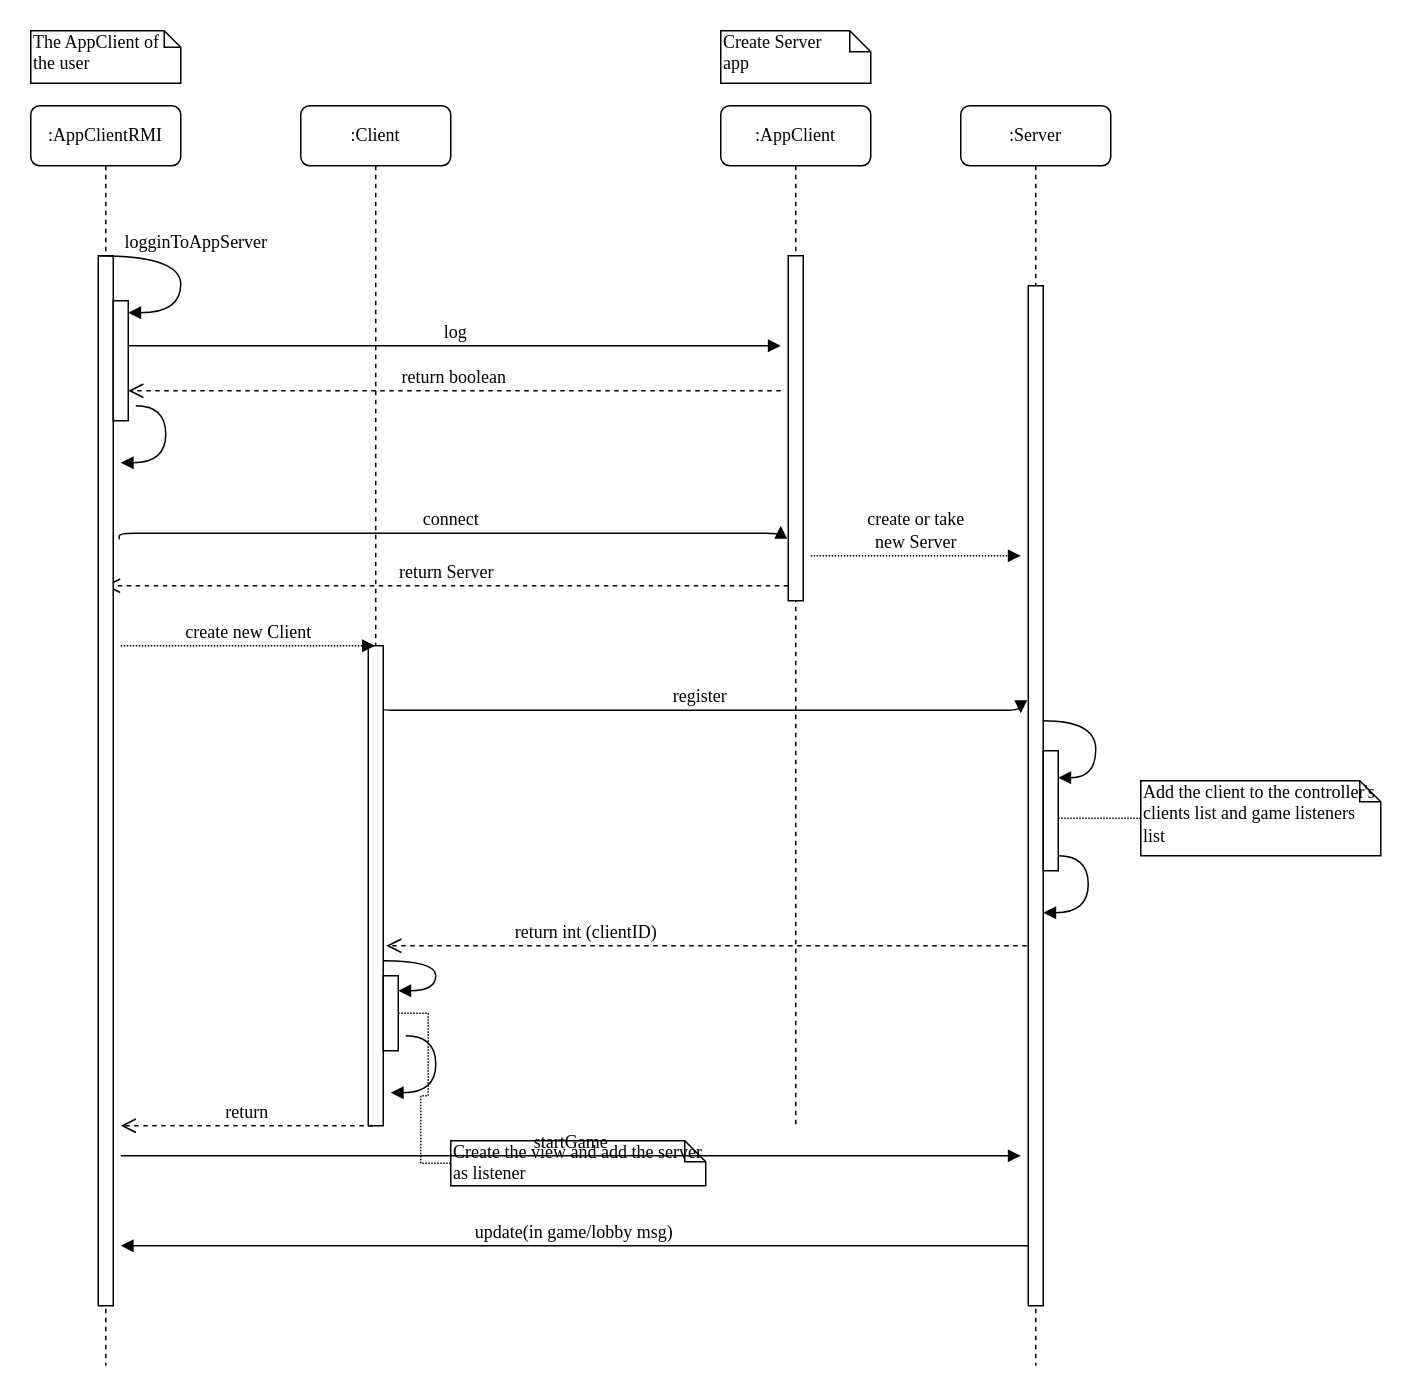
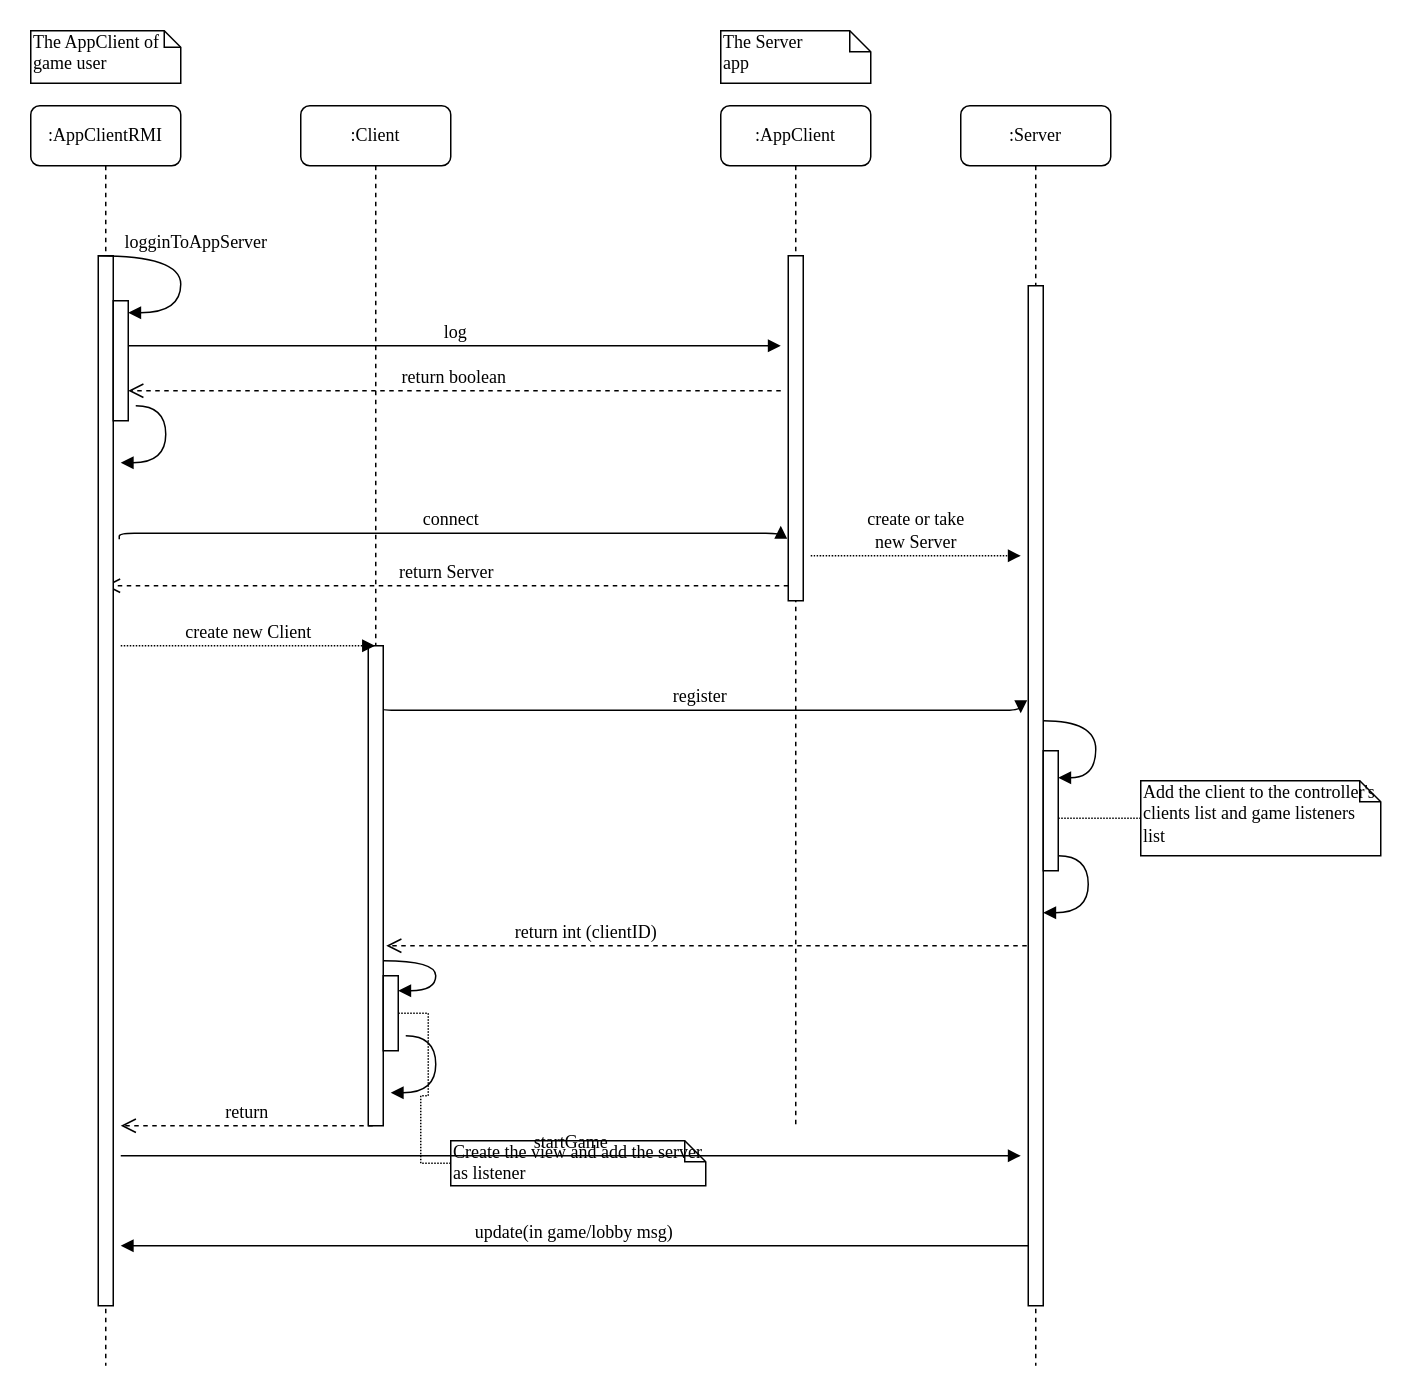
node "The AppClient of the user": label "The AppClient of the user" -> "The AppClient of game user"
node "Create Server app": label "Create Server app" -> "The Server app"
